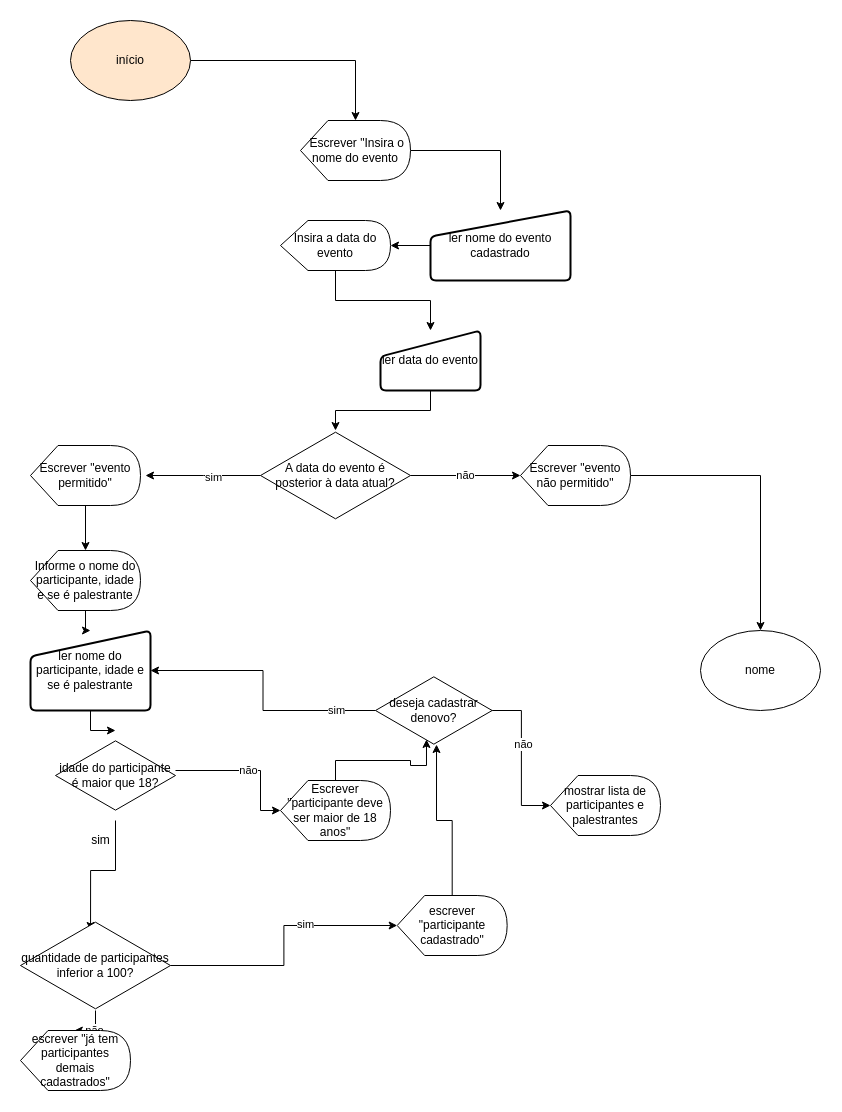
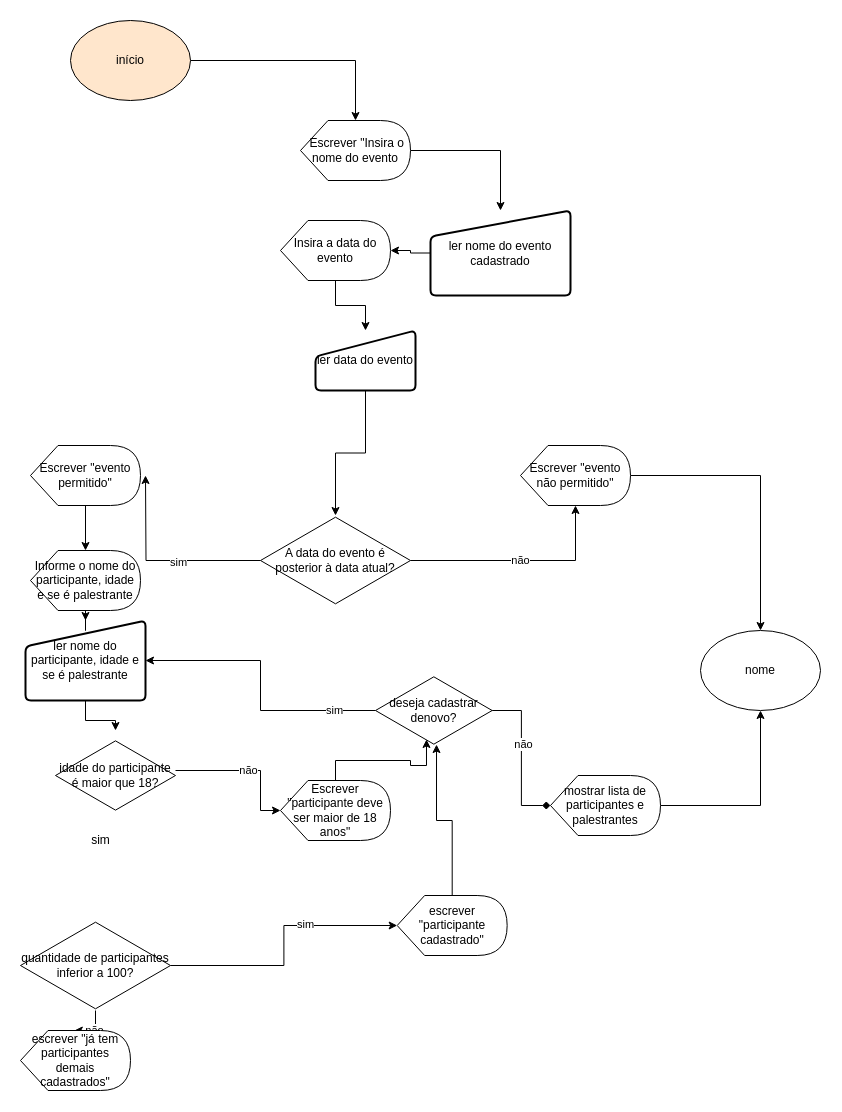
node "Insira a data do evento": size 110x50 -> 110x60
node "ler nome do evento cadastrado": size 140x70 -> 140x85
node "ler data do evento": moved (431, 361) -> (366, 361)
node "A data do evento é posterior à data atual?": moved (336, 476) -> (336, 561)
node "ler nome do participante, idade e se é palestrante": moved (91, 671) -> (86, 661)
edge "deseja cadastrar denovo?" -> "mostrar lista de participantes e palestrantes": arrowhead classic -> diamond
edge "mostrar lista de participantes e palestrantes" -> "nome": added
edge "idade do participante é maior que 18?" -> "quantidade de participantes inferior a 100?": removed
